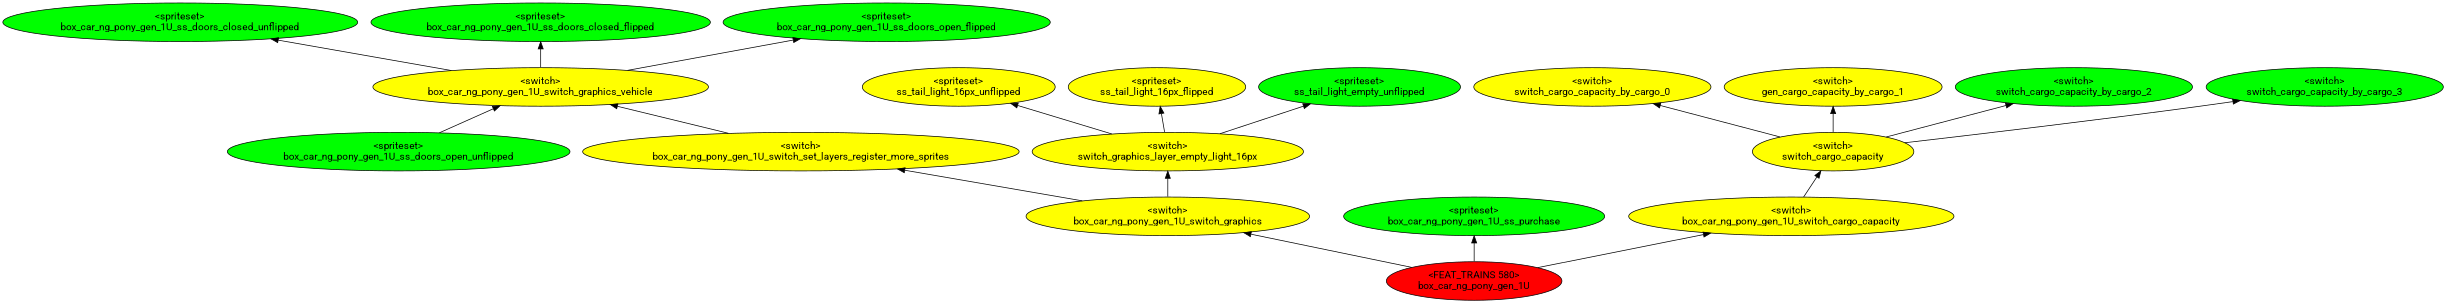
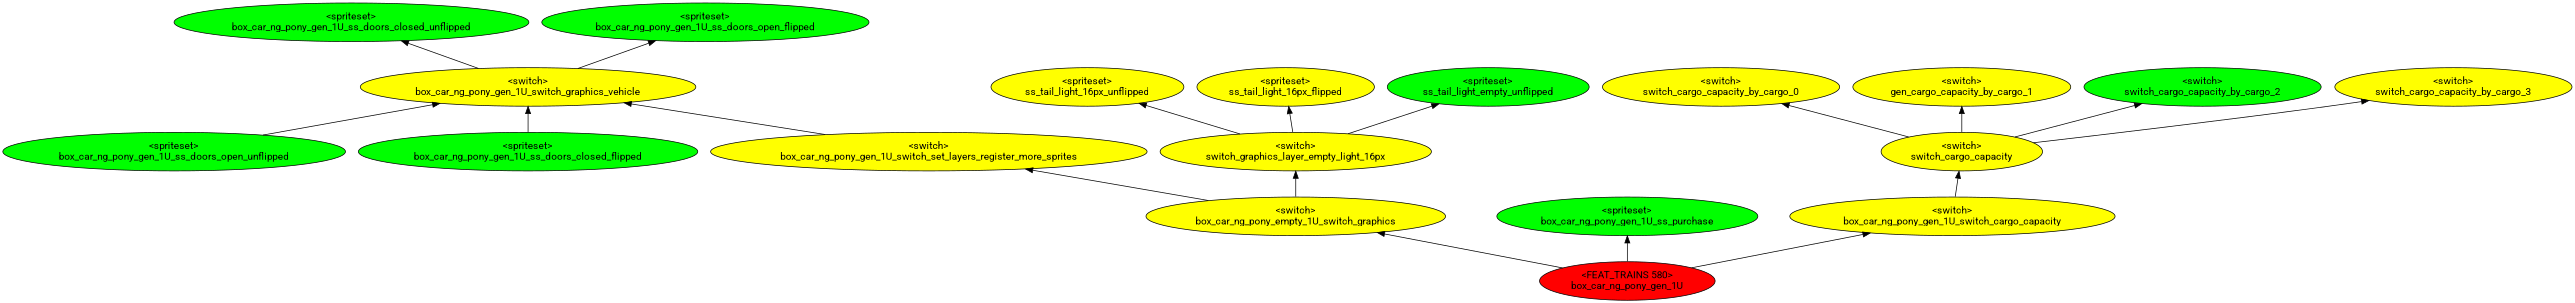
edge "<switch> box_car_ng_pony_gen_1U_switch_graphics_vehicle" -> "<spriteset> box_car_ng_pony_gen_1U_ss_doors_closed_flipped": reversed
node "<switch> switch_cargo_capacity_by_cargo_3": fillcolor green -> yellow
node "<switch> box_car_ng_pony_gen_1U_switch_graphics": label "<switch> box_car_ng_pony_gen_1U_switch_graphics" -> "<switch> box_car_ng_pony_empty_1U_switch_graphics"
